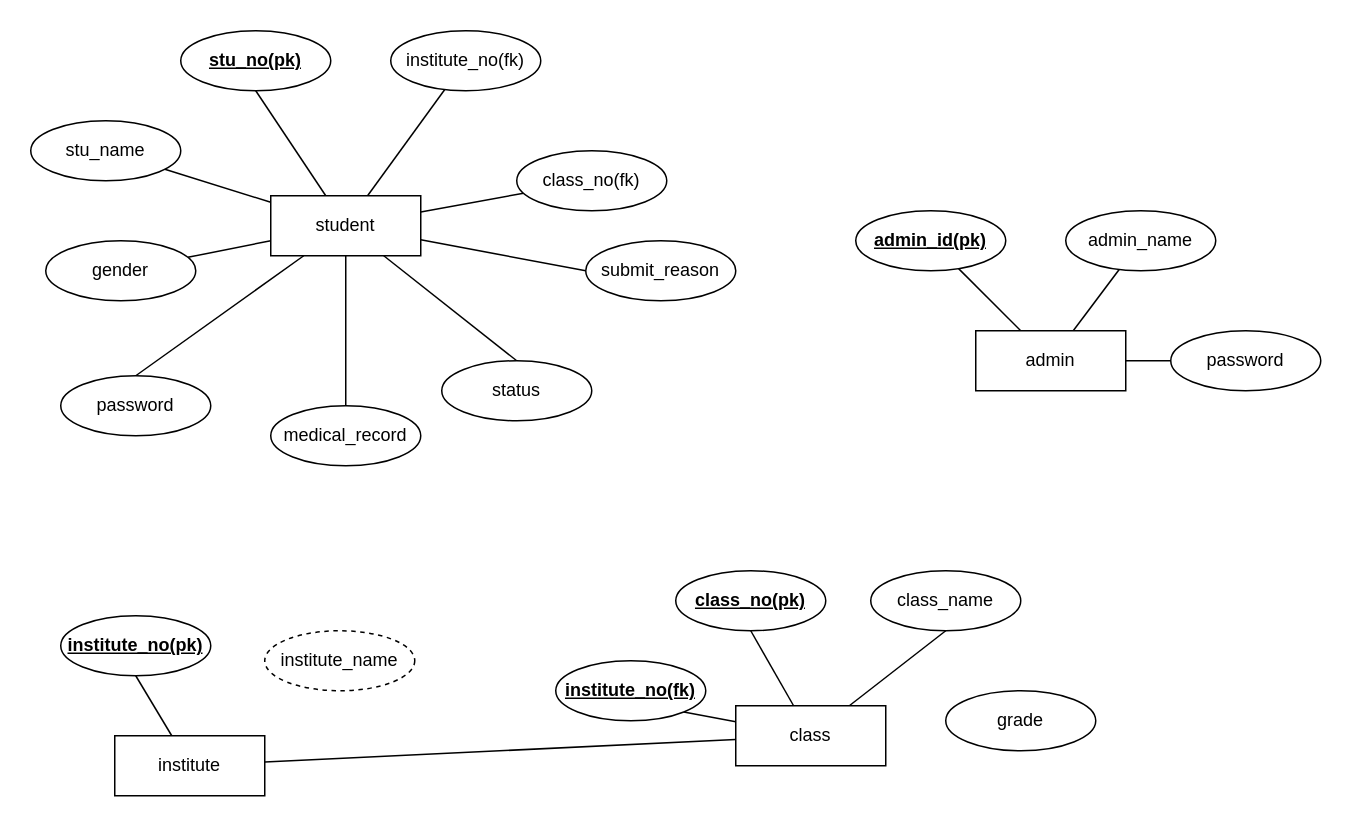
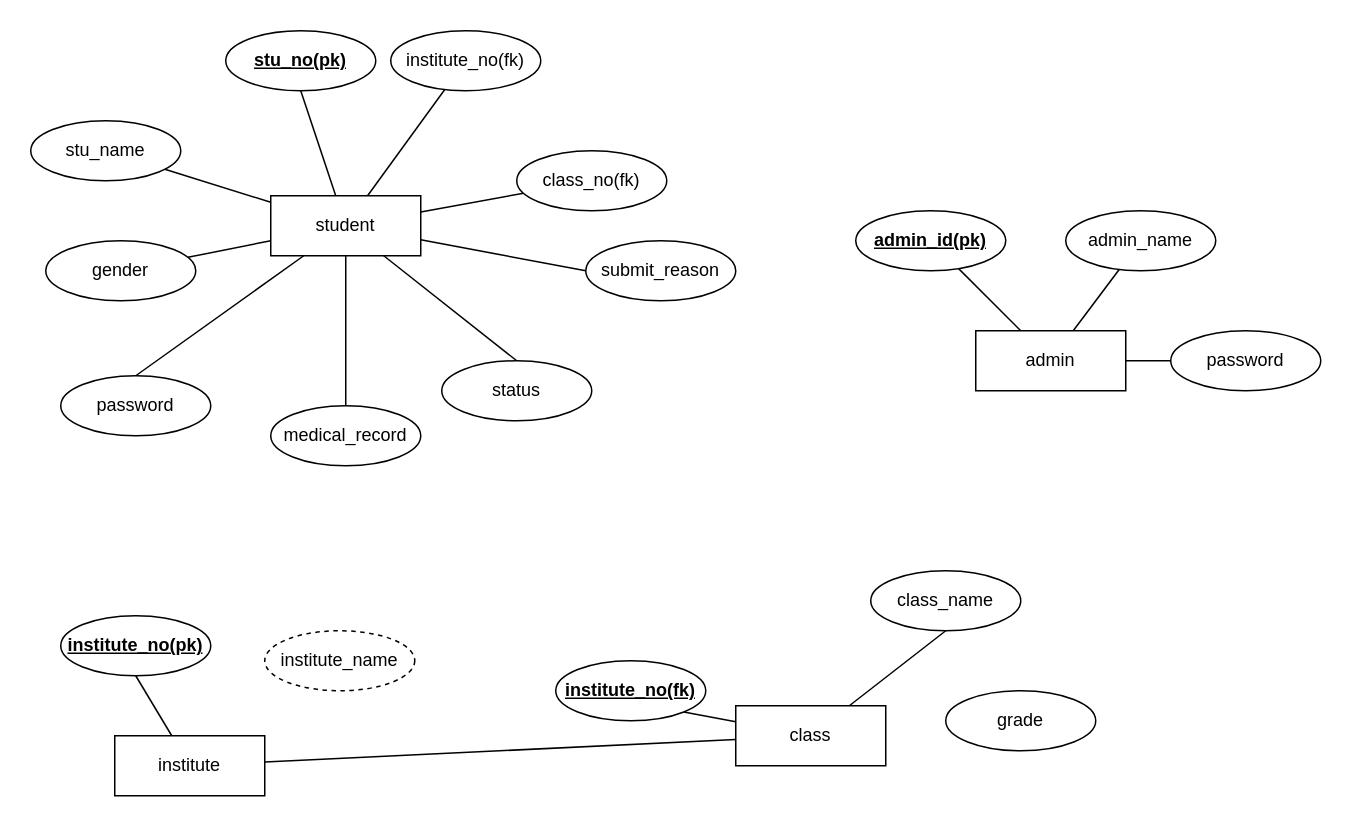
node "stu_no(pk)": moved (256, 61) -> (301, 61)
node "class_no(pk)": removed
edge "class_no(pk)" -- "class": removed
